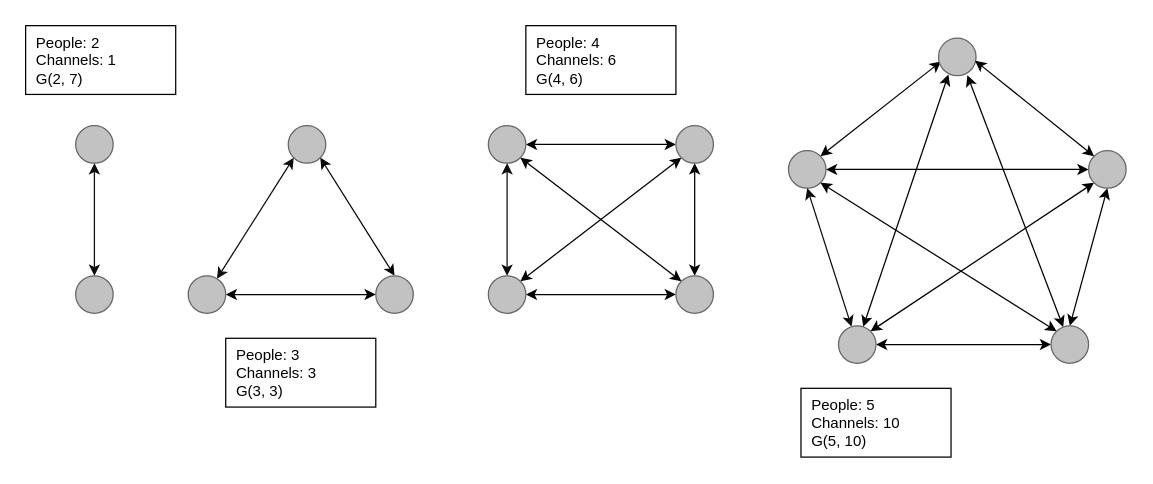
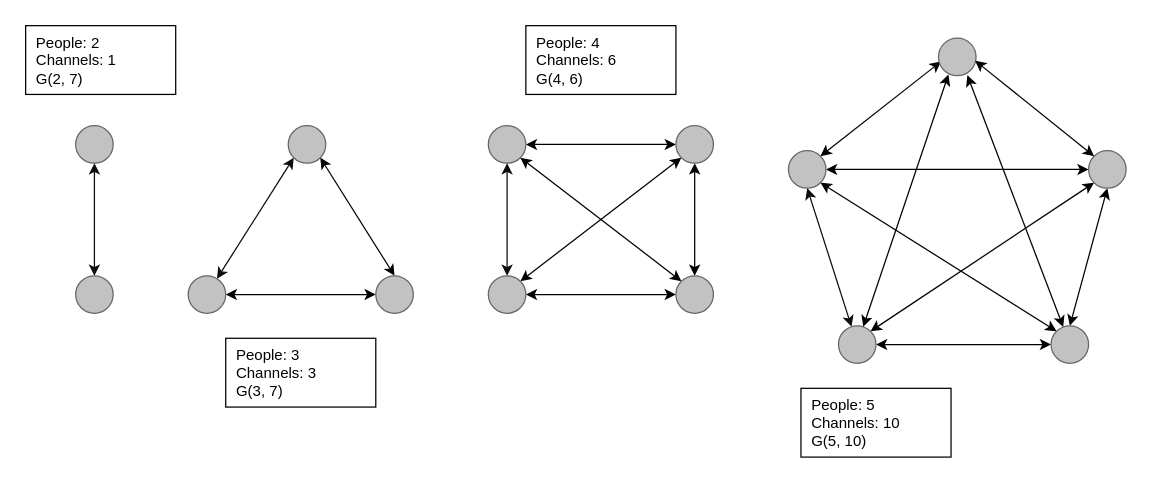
node "People: 3 Channels: 3 G(3, 3)": label "People: 3 Channels: 3 G(3, 3)" -> "People: 3 Channels: 3 G(3, 7)"
